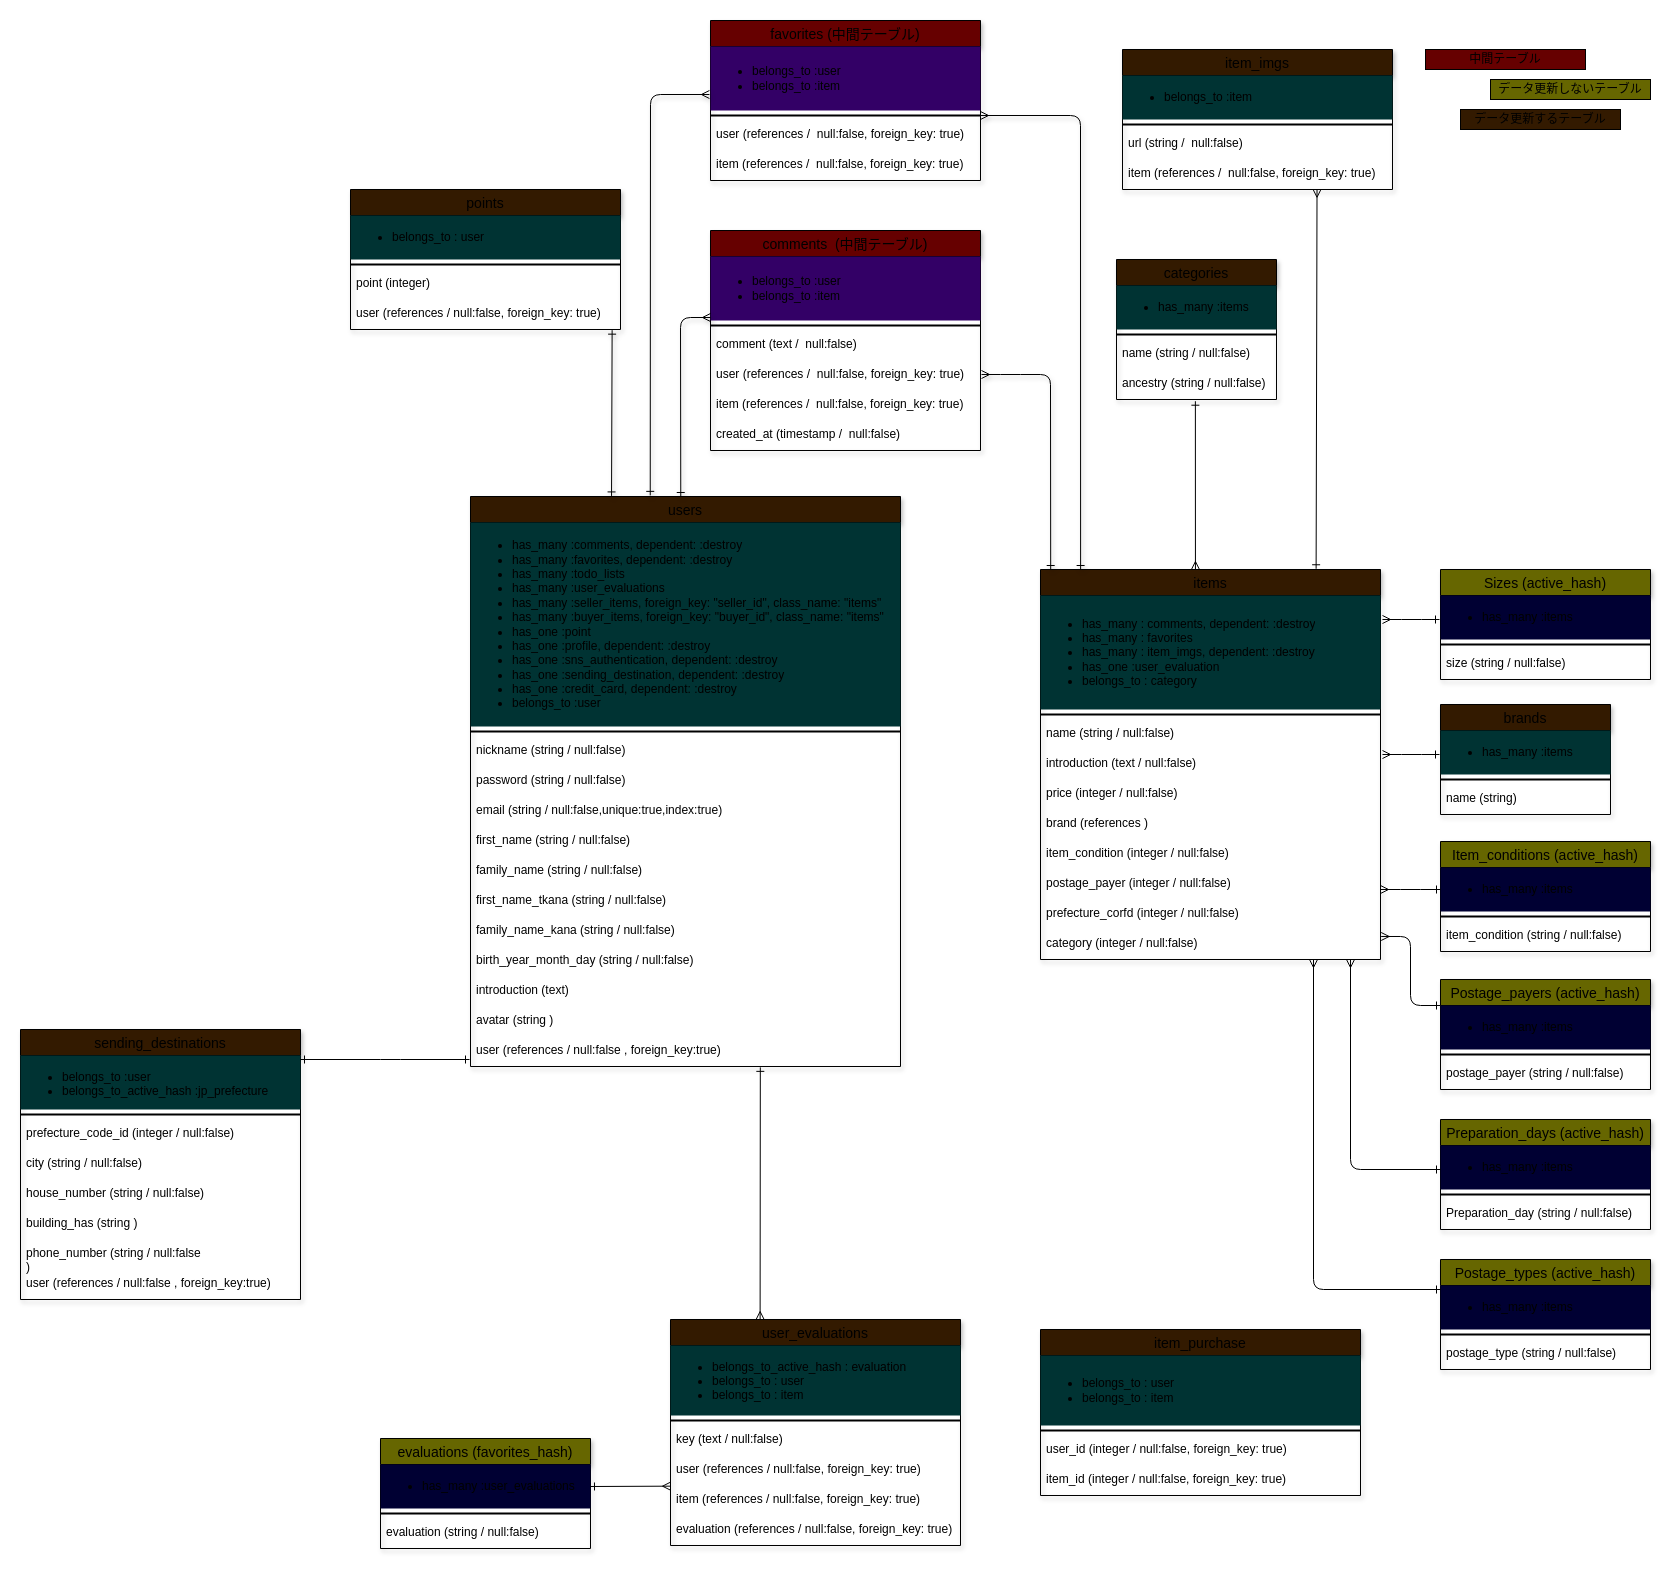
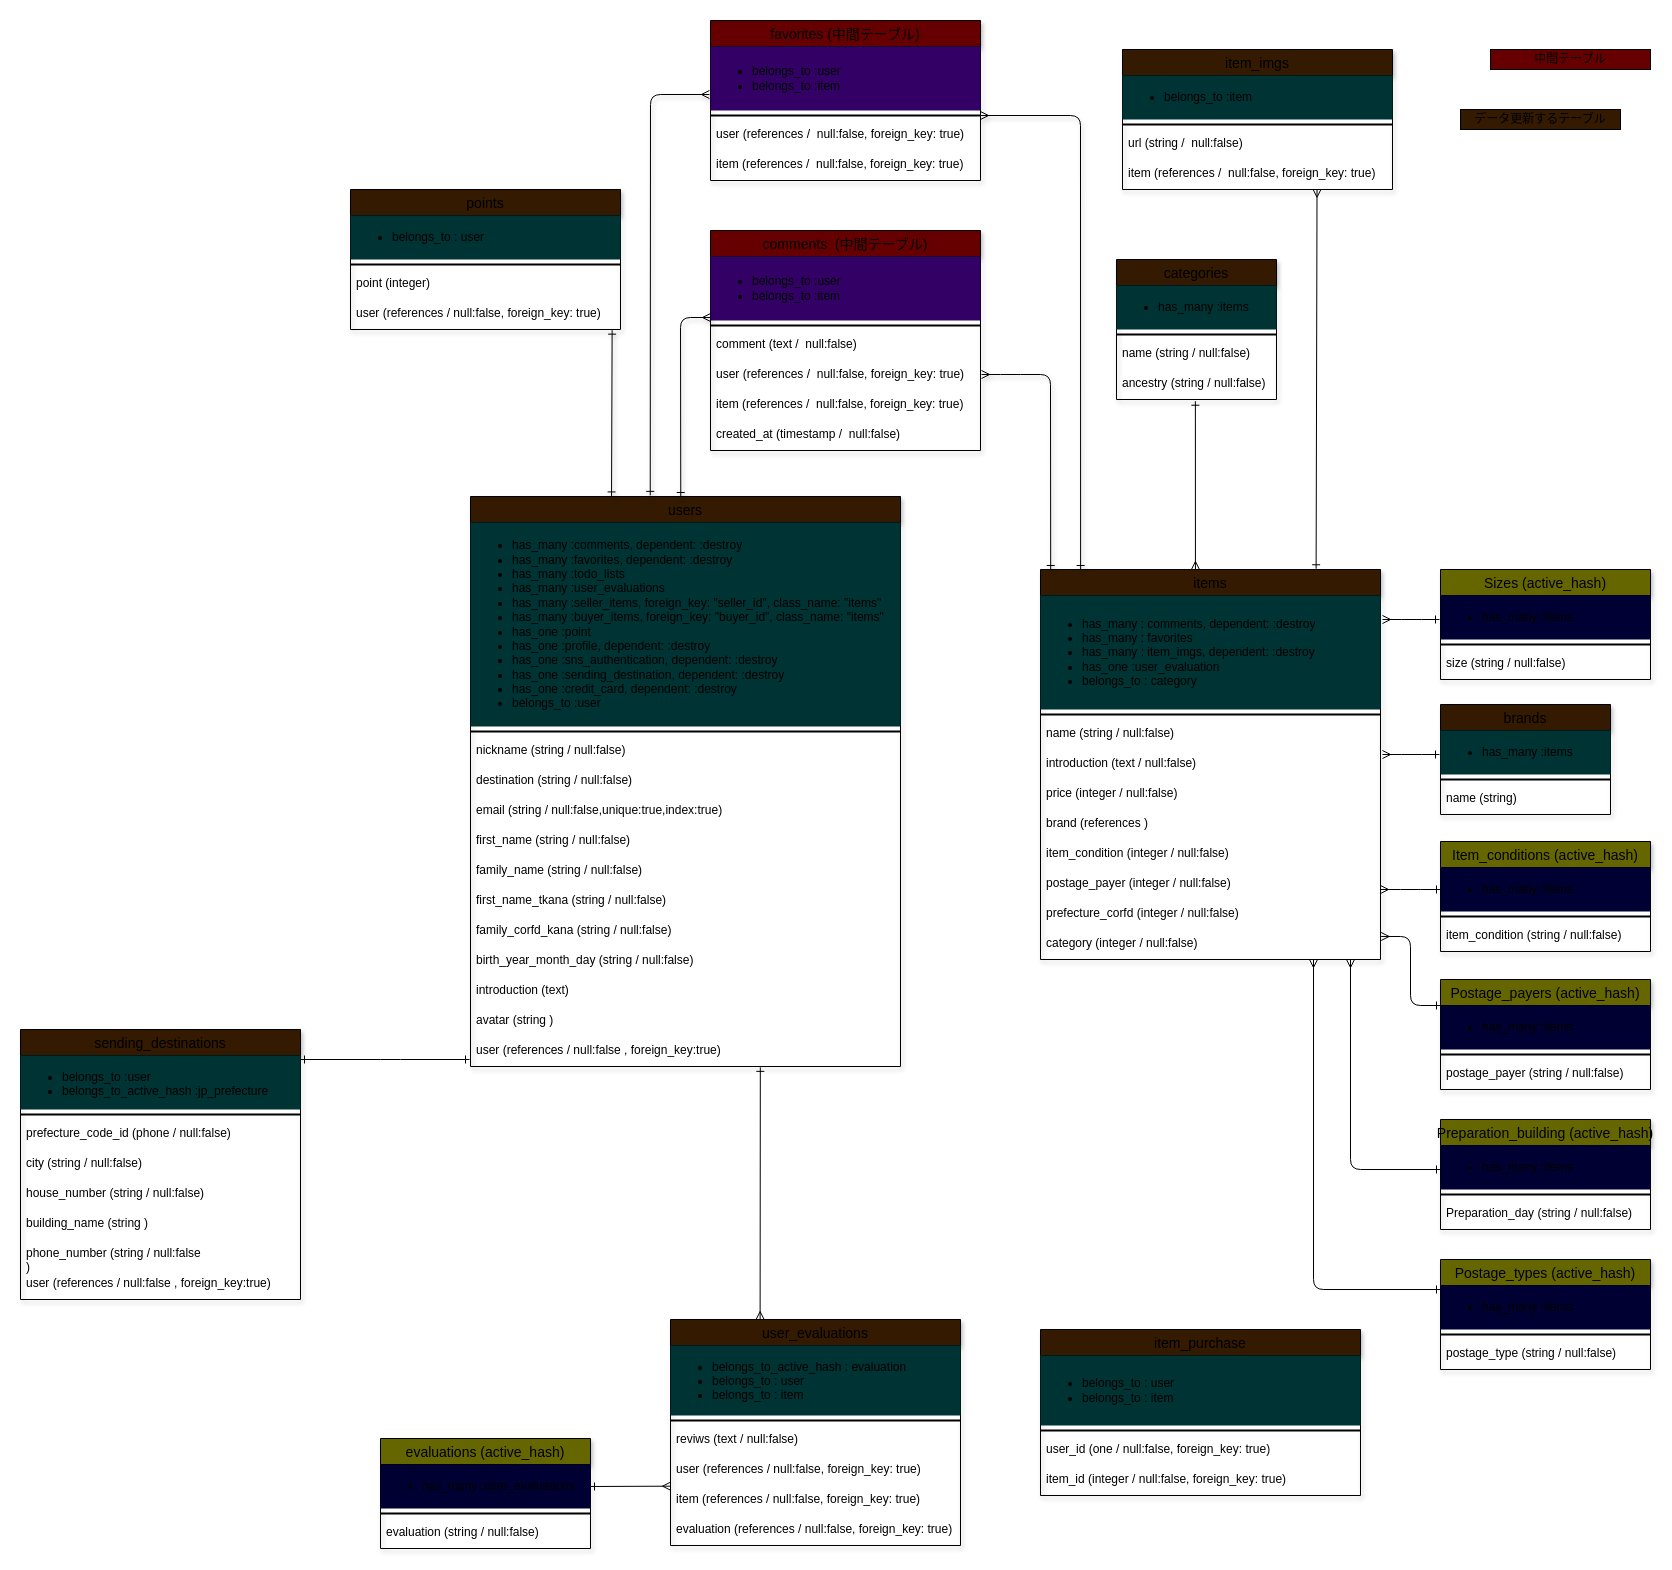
node "中間テーブル": moved (1506, 60) -> (1571, 60)
node "データ更新しないテーブル": removed
node "password (string / null:false)": label "password (string / null:false)" -> "destination (string / null:false)"
node "family_name_kana (string / null:false)": label "family_name_kana (string / null:false)" -> "family_corfd_kana (string / null:false)"
node "prefecture_code_id (integer / null:false)": label "prefecture_code_id (integer / null:false)" -> "prefecture_code_id (phone / null:false)"
node "Preparation_days (active_hash)": label "Preparation_days (active_hash)" -> "Preparation_building (active_hash)"
node "building_has (string )": label "building_has (string )" -> "building_name (string )"
node "key (text / null:false)": label "key (text / null:false)" -> "reviws (text / null:false)"
node "user_id (integer / null:false, foreign_key: true)": label "user_id (integer / null:false, foreign_key: true)" -> "user_id (one / null:false, foreign_key: true)"
node "evaluations (favorites_hash)": label "evaluations (favorites_hash)" -> "evaluations (active_hash)"
